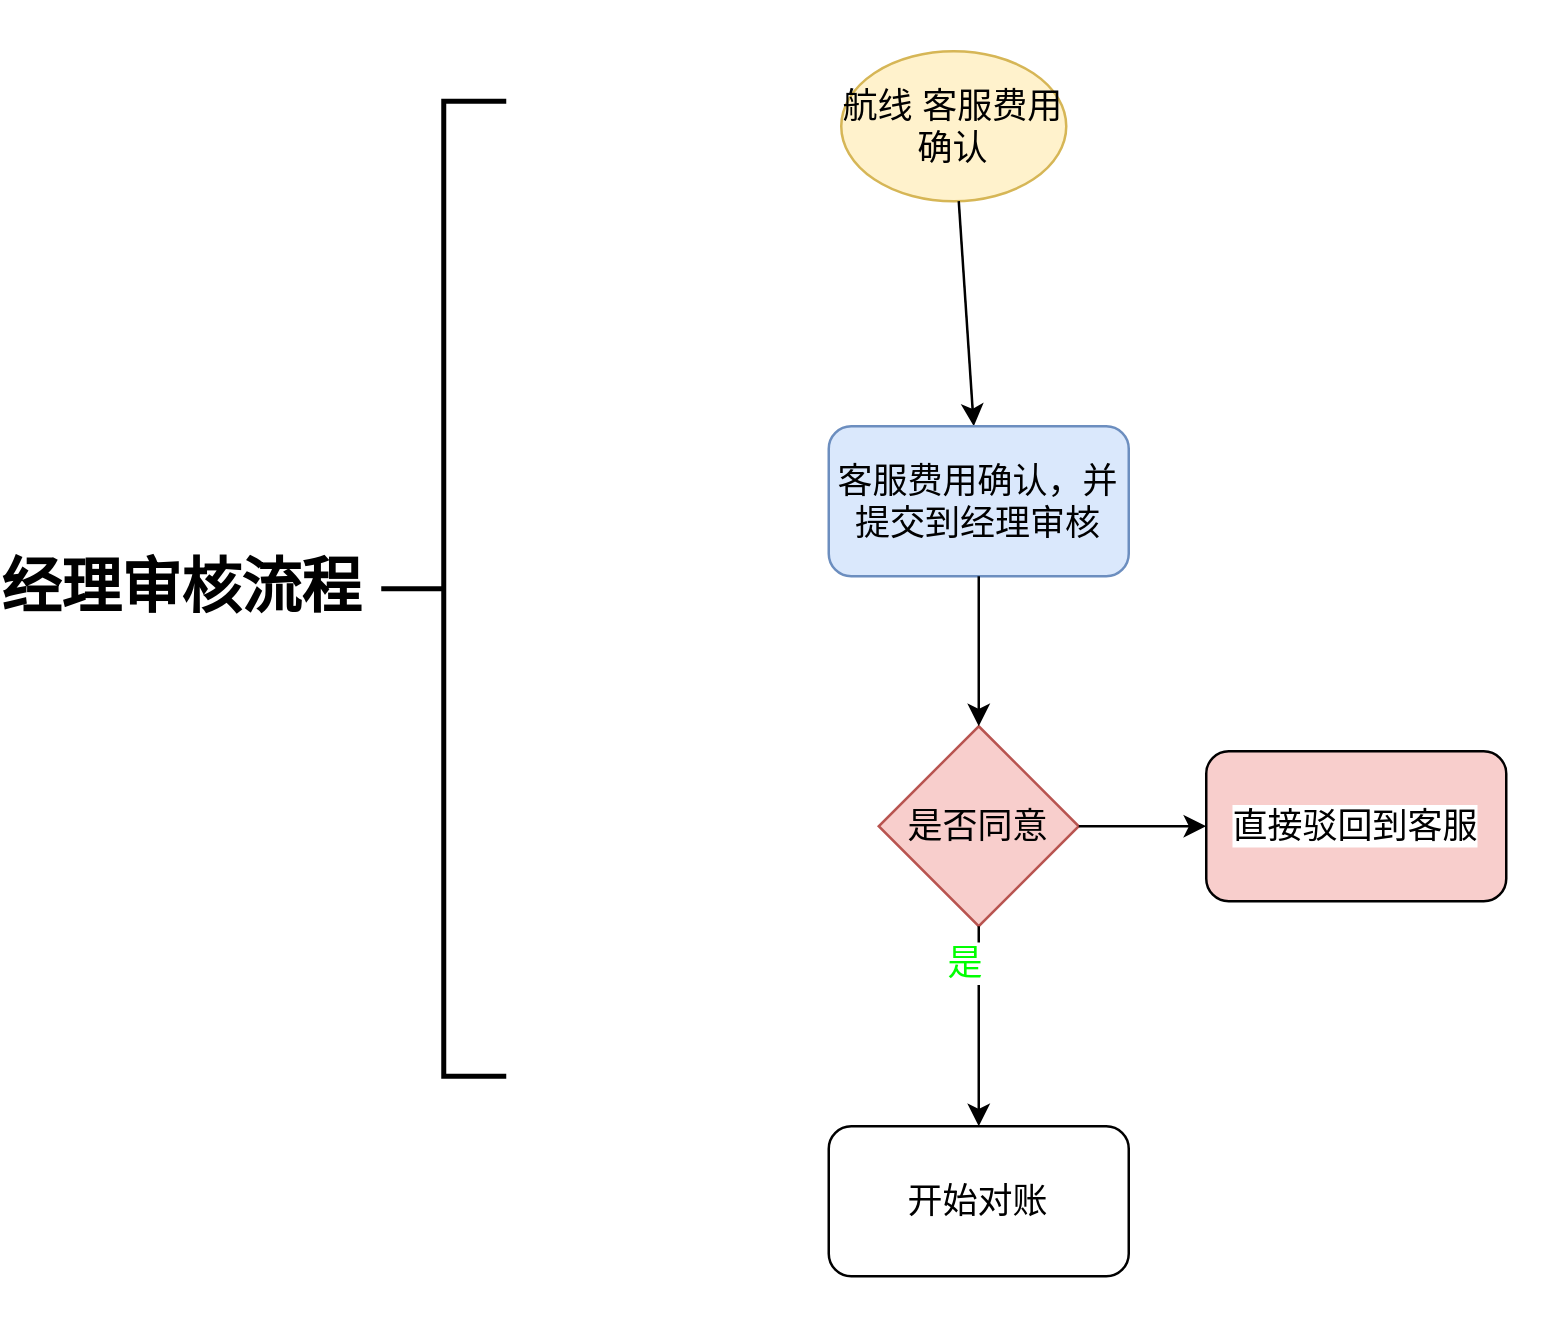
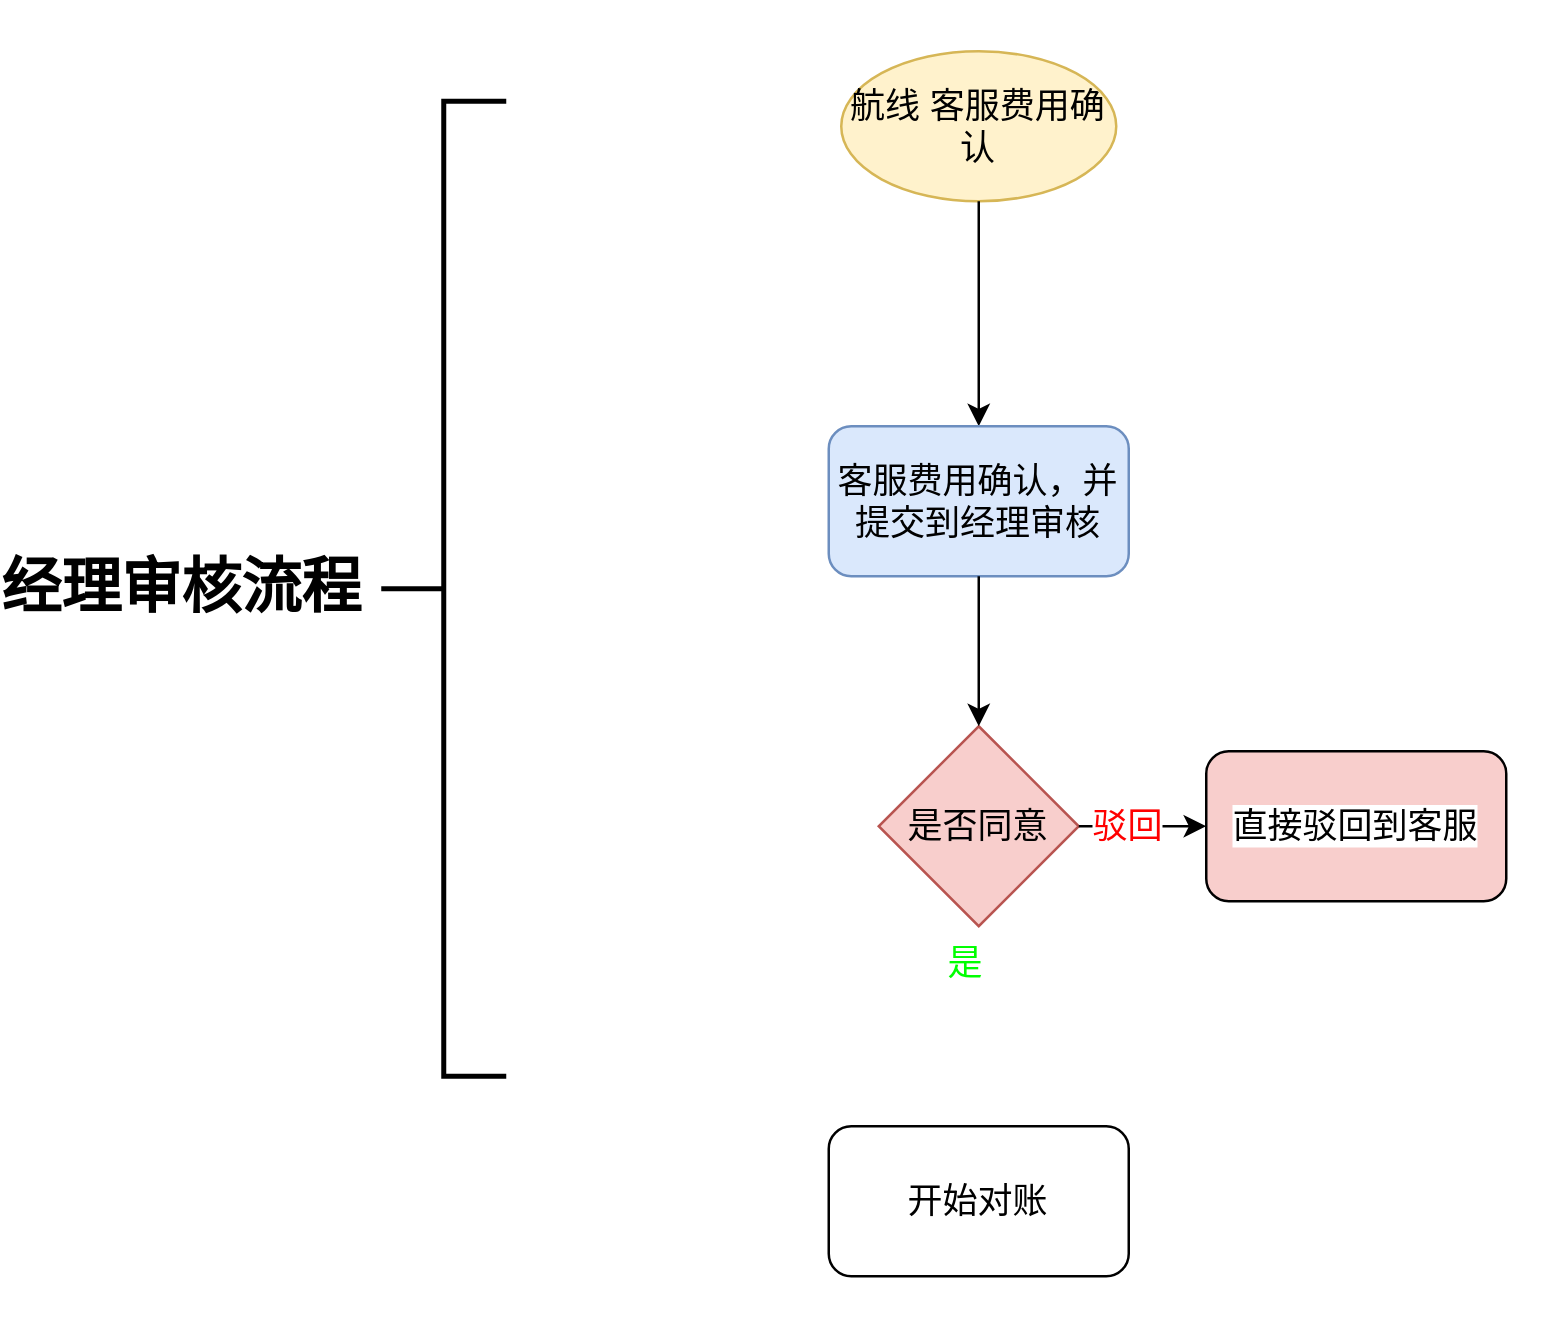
node "航线 客服费用确认": size 225x150 -> 275x150
node "驳回": added
edge "是否同意" -> "开始对账": removed
